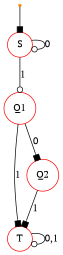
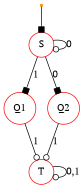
edge "S" -> "Q1": arrowhead odot -> box
edge "Q1" -> "Q2": now "S" -> "Q2"
edge "Q1" -> "T": arrowhead box -> odot
edge "Q2" -> "T": arrowhead box -> odot
